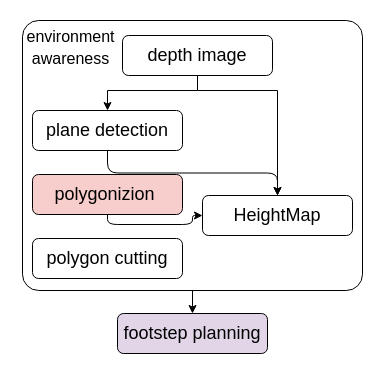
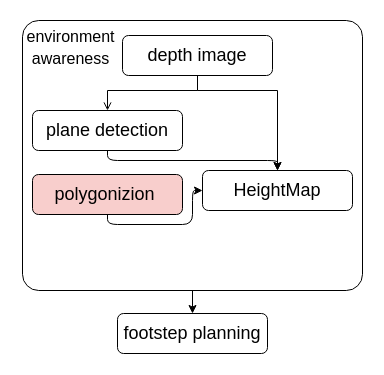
edge "depth image" -> "plane detection": arrowhead classic -> open
node "HeightMap": moved (278, 216) -> (278, 191)
node "polygon cutting": removed
node "footstep planning": fillcolor #e1d5e7 -> #ffffff
